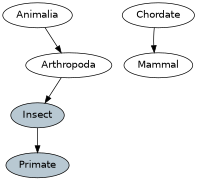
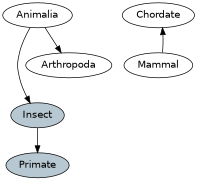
edge "Chordate" -> "Mammal": reversed
edge "Arthropoda" -> "Insect": now "Animalia" -> "Insect"
